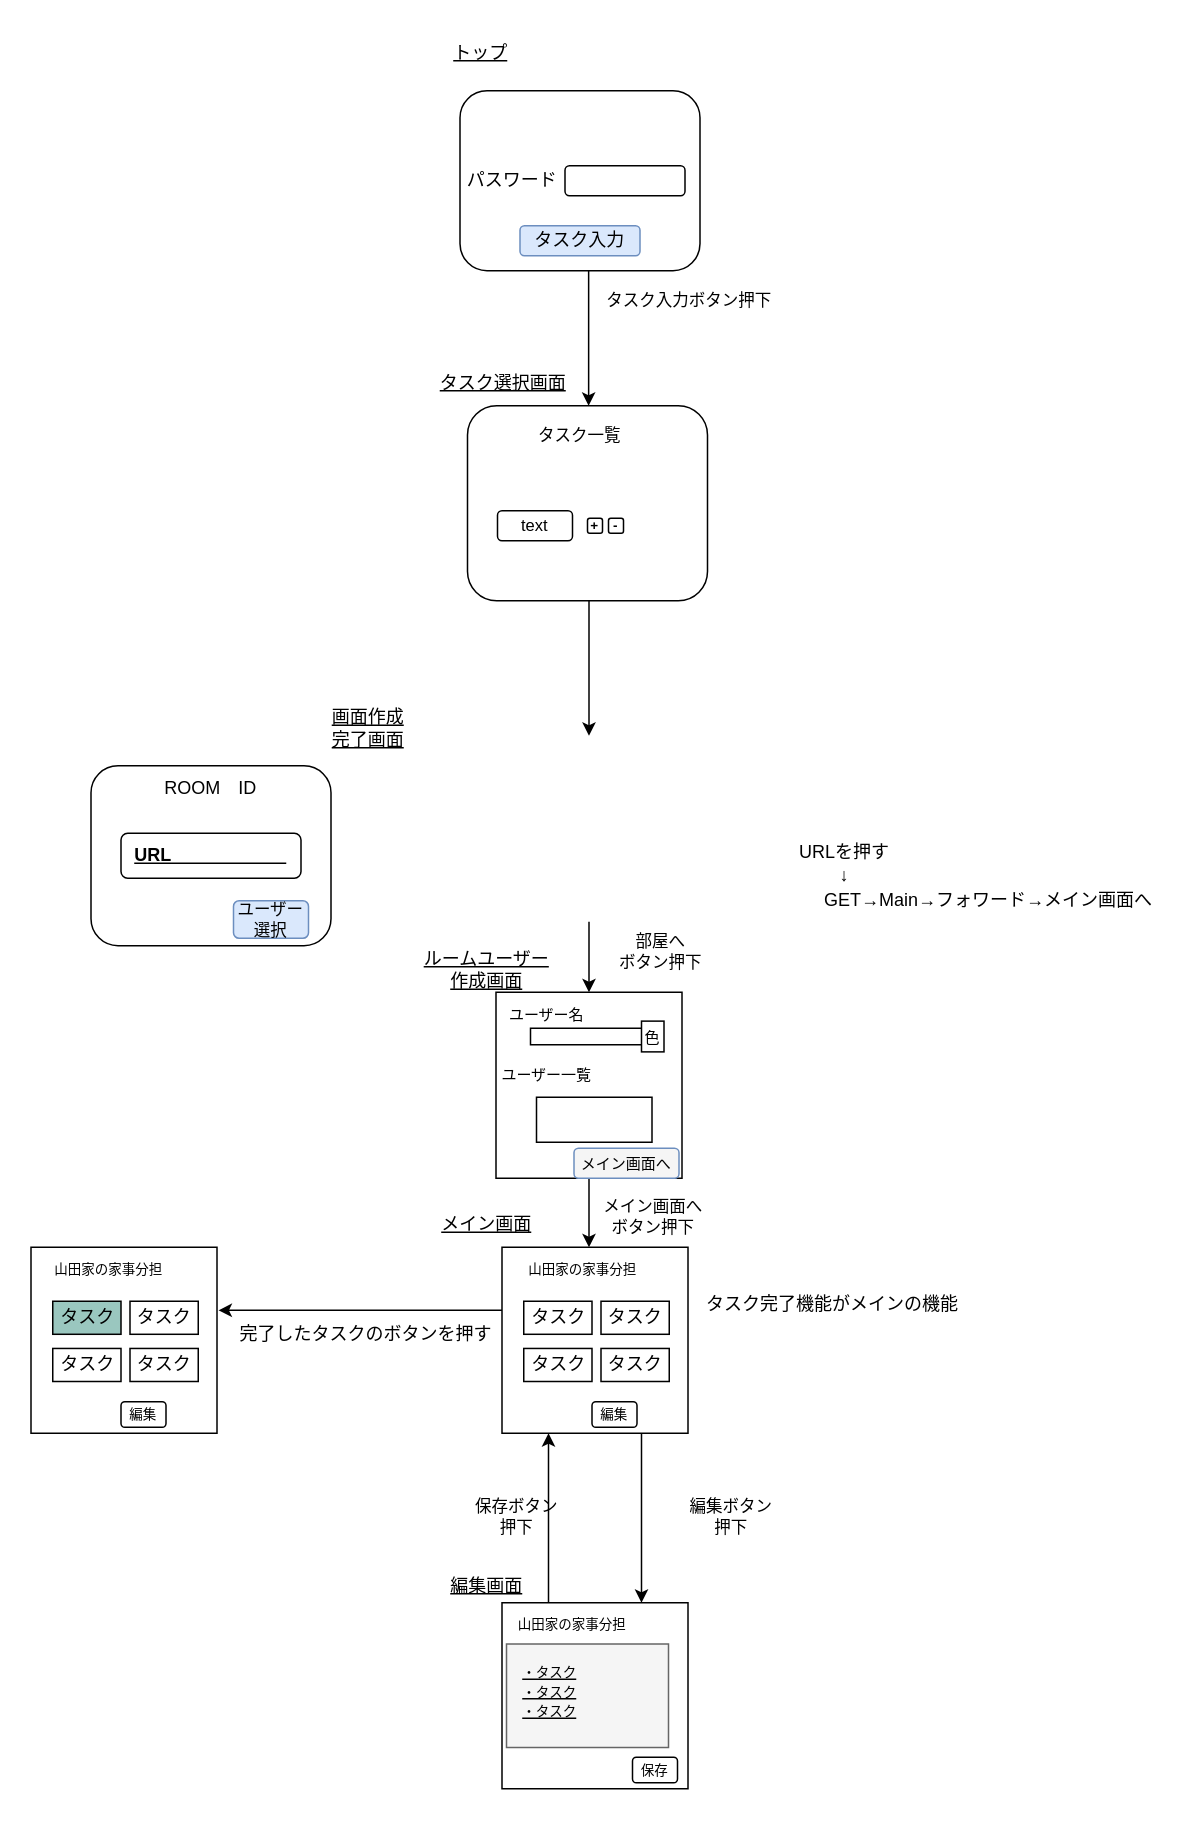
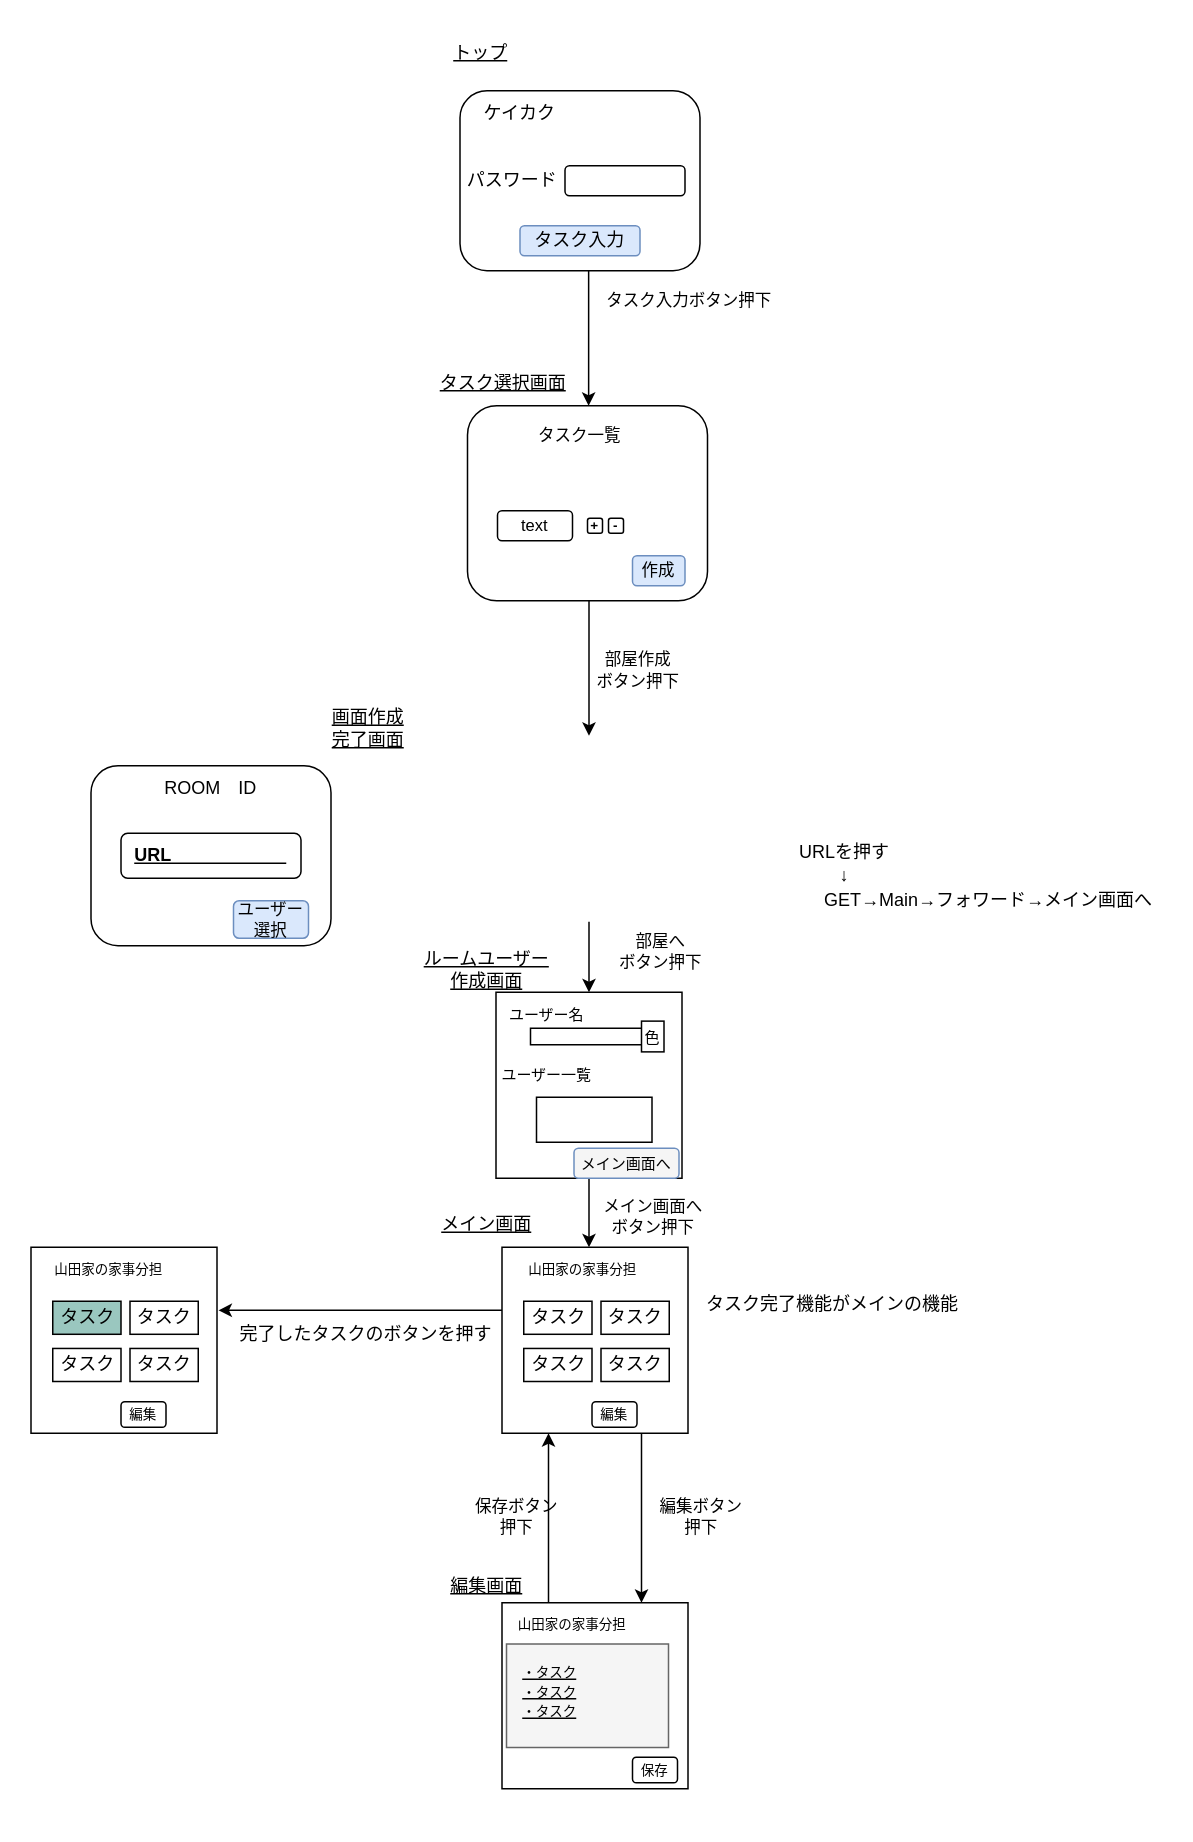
node "ケイカク": added
node "作成": added
node "部屋作成 ボタン押下": added
node "編集ボタン 押下": moved (731, 1517) -> (701, 1517)
